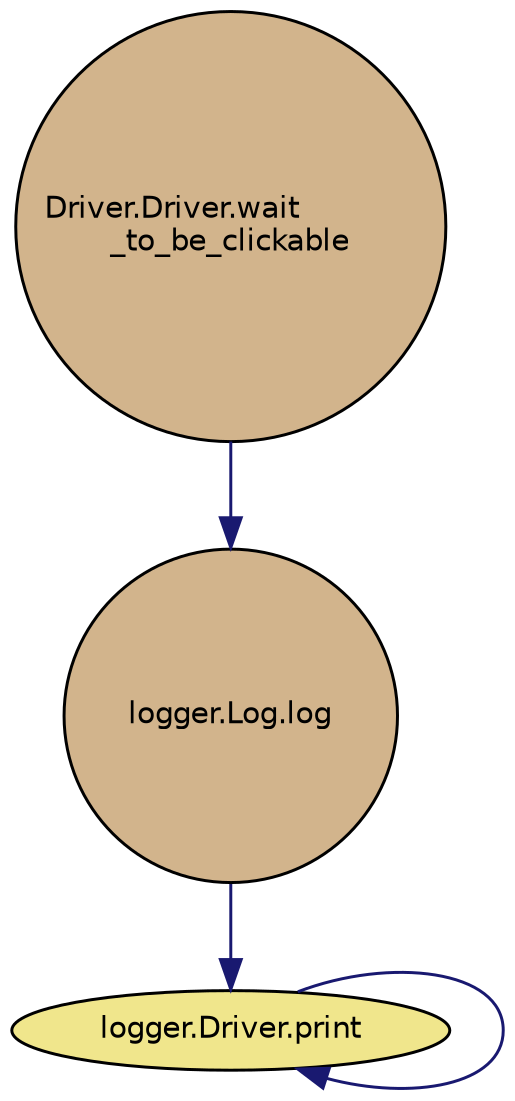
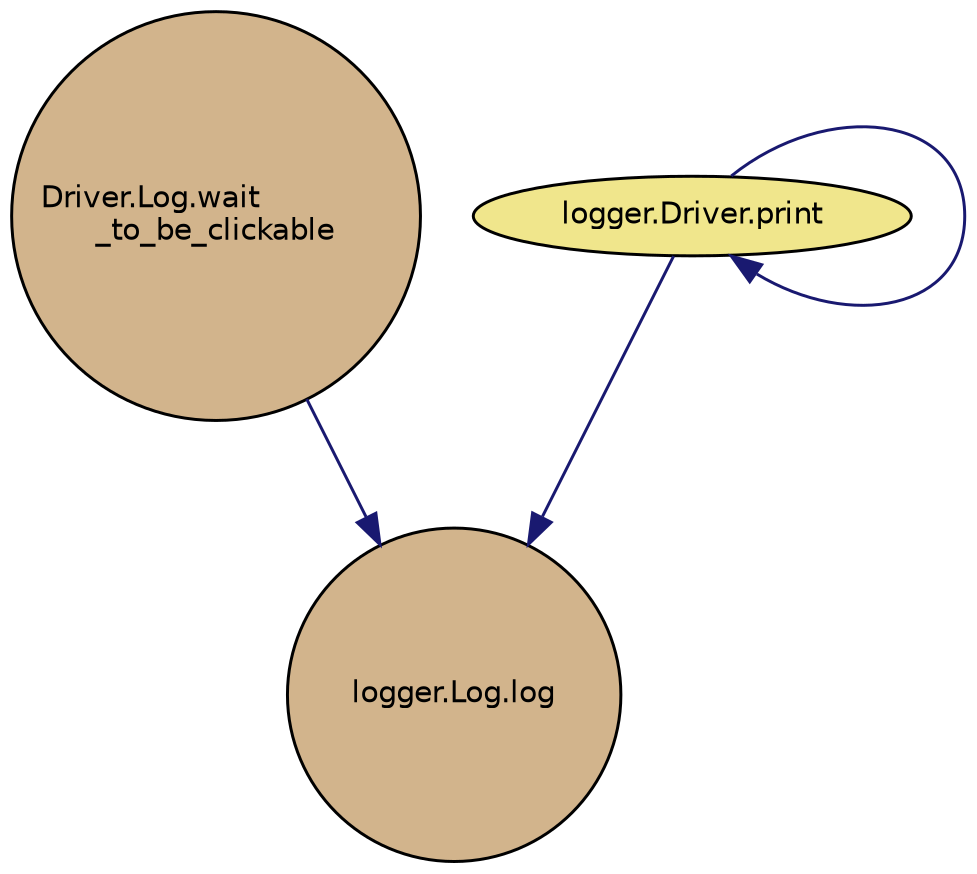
node "Driver.Driver.wait _to_be_clickable": label "Driver.Driver.wait _to_be_clickable" -> "Driver.Log.wait _to_be_clickable"
edge "logger.Log.log" -> "logger.Driver.print": reversed
